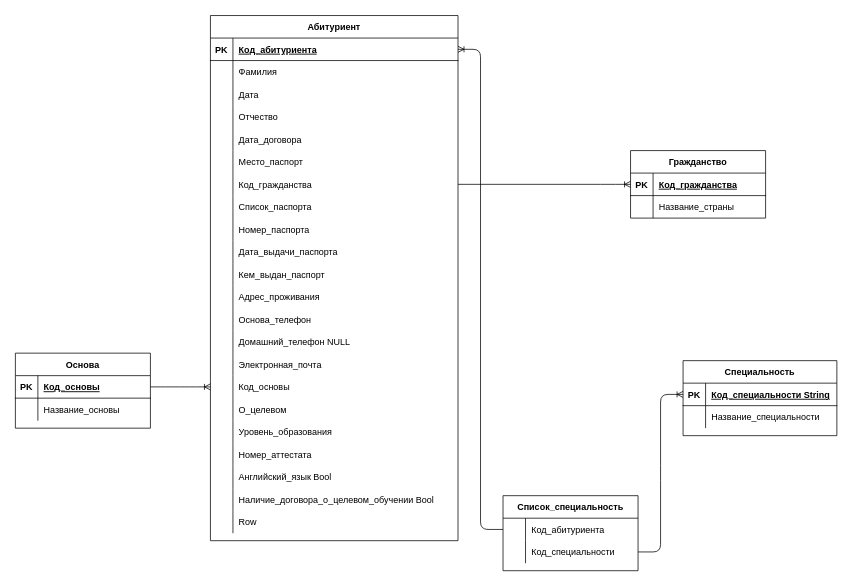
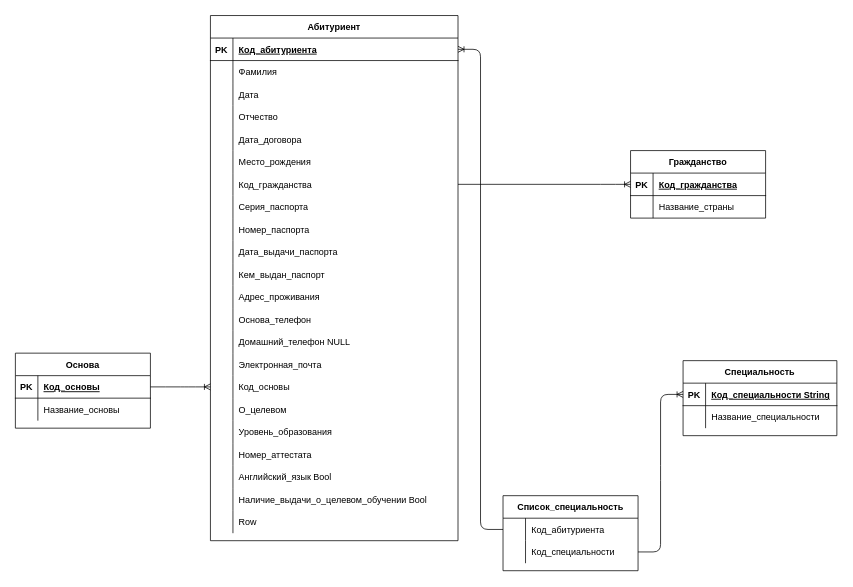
node "Место_паспорт": label "Место_паспорт" -> "Место_рождения"
node "Список_паспорта": label "Список_паспорта" -> "Серия_паспорта"
node "Наличие_договора_о_целевом_обучении Bool": label "Наличие_договора_о_целевом_обучении Bool" -> "Наличие_выдачи_о_целевом_обучении Bool"
